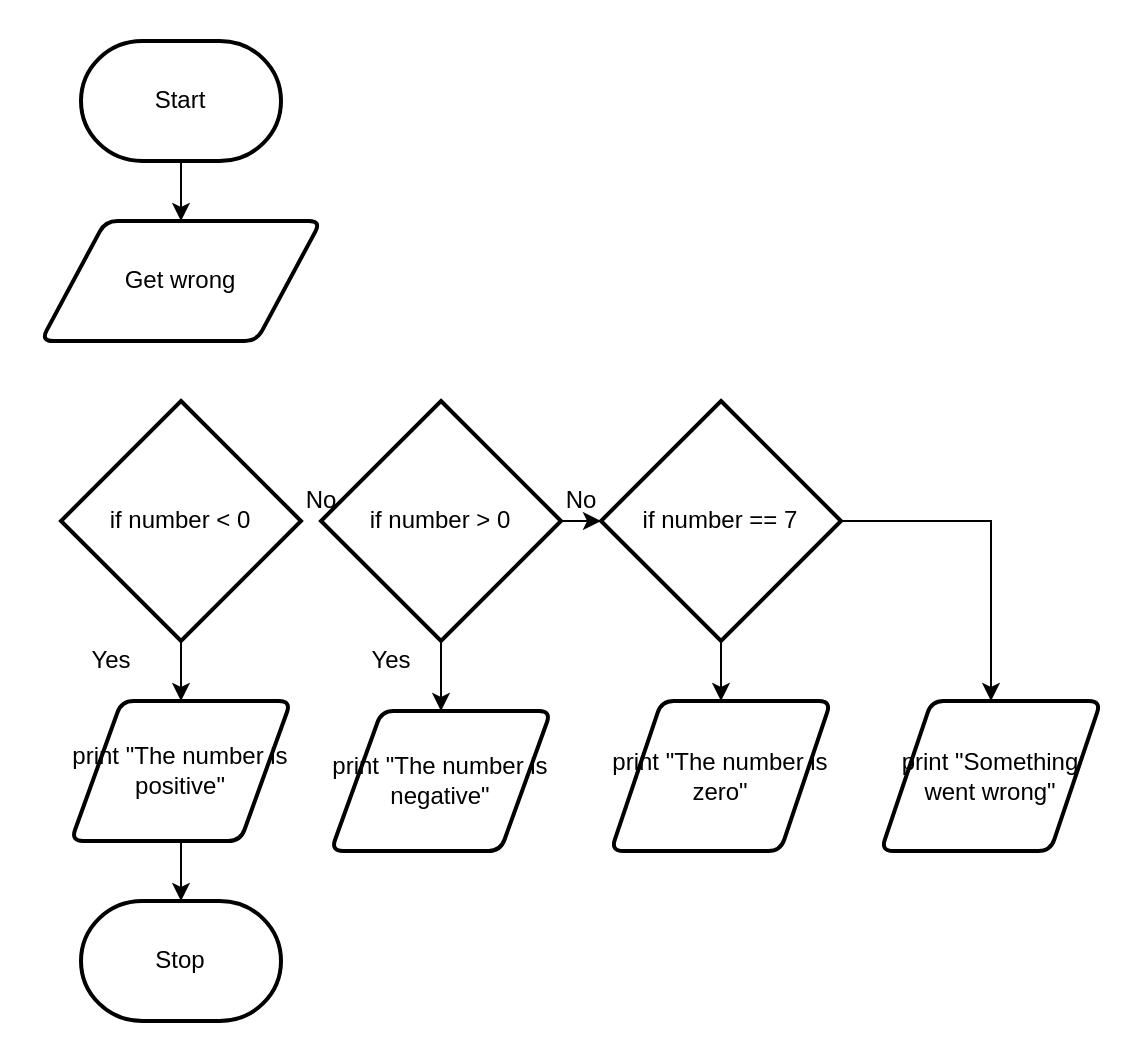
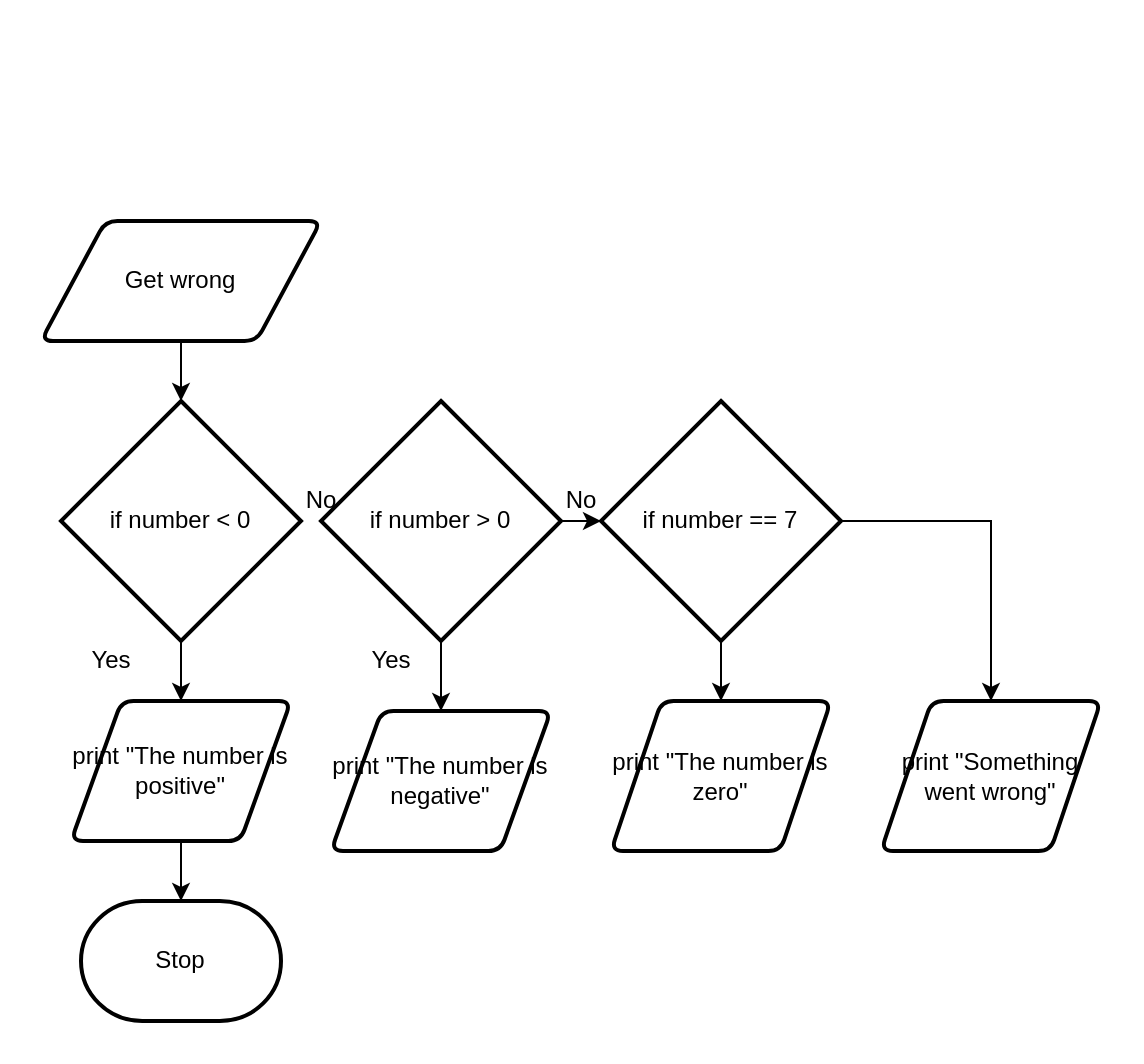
node "Start": removed
edge "Start" -> "Get wrong": removed
edge "Get wrong" -> "if number < 0": added
